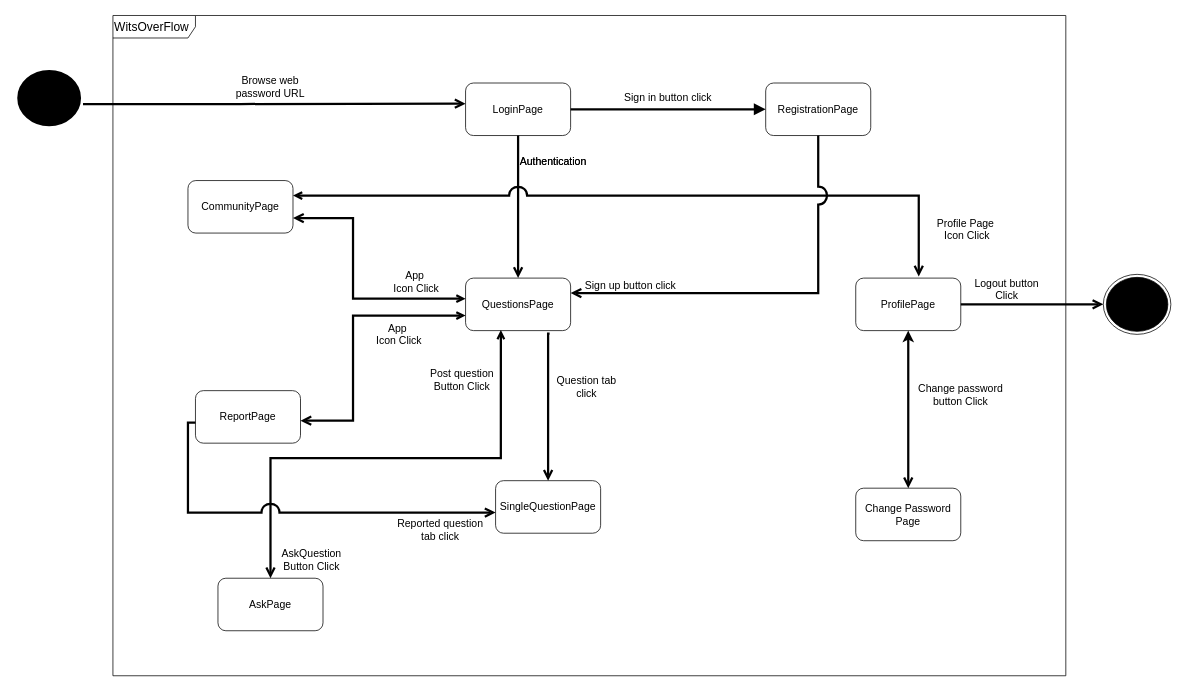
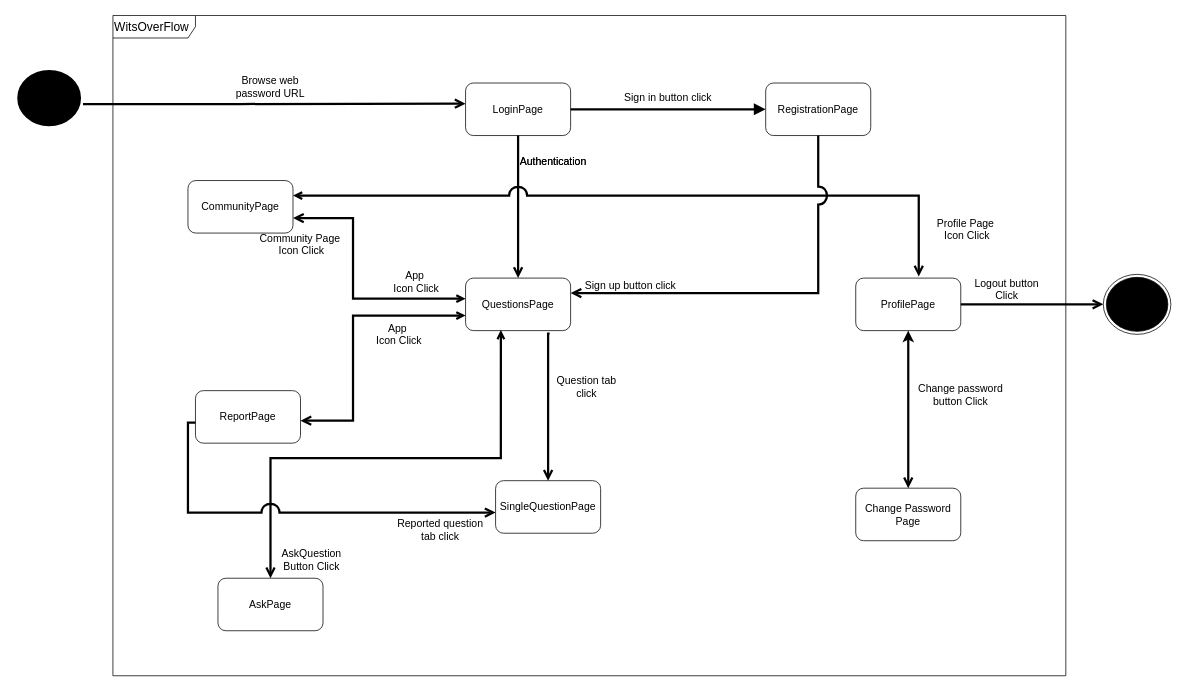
node "Community Page Icon Click": added
node "Post question Button Click": removed
